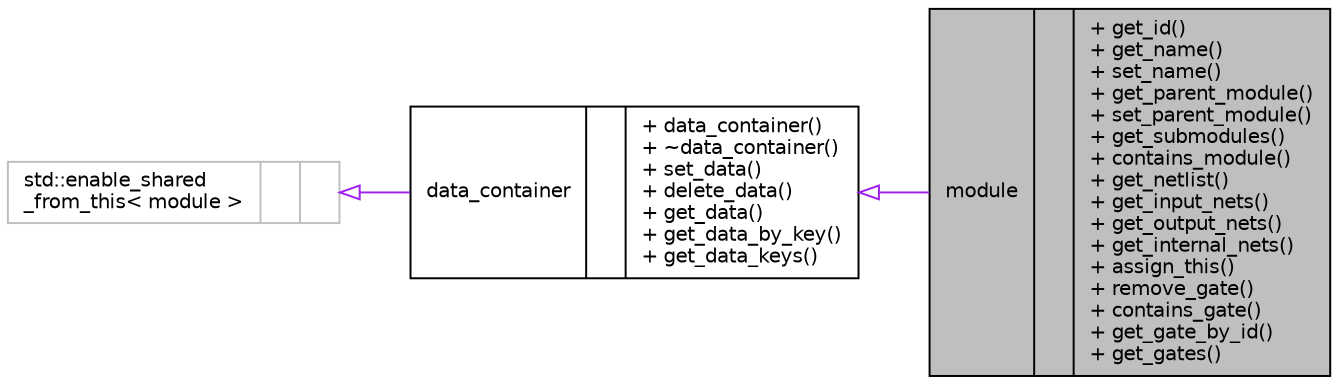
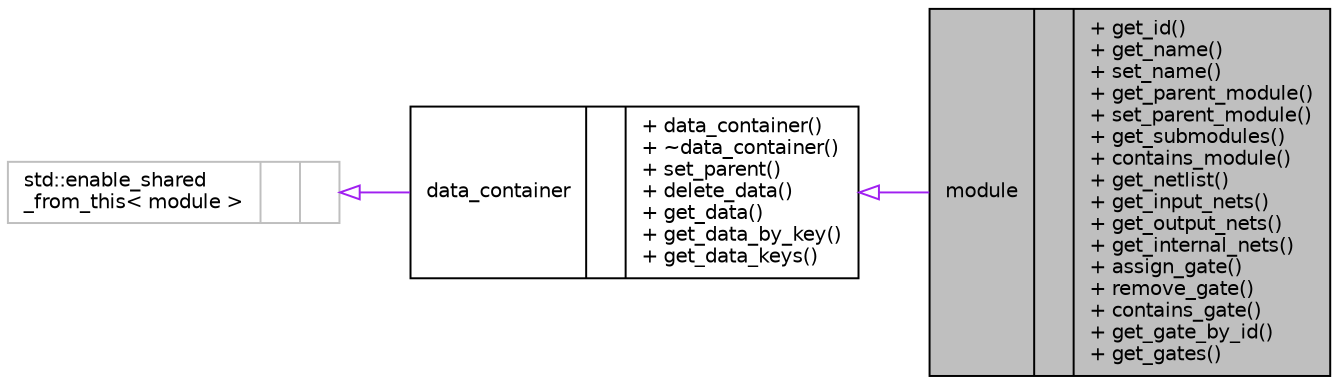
node "data_container": text "+ set_data()" -> "+ set_parent()"
node "module": text "+ assign_this()" -> "+ assign_gate()"
